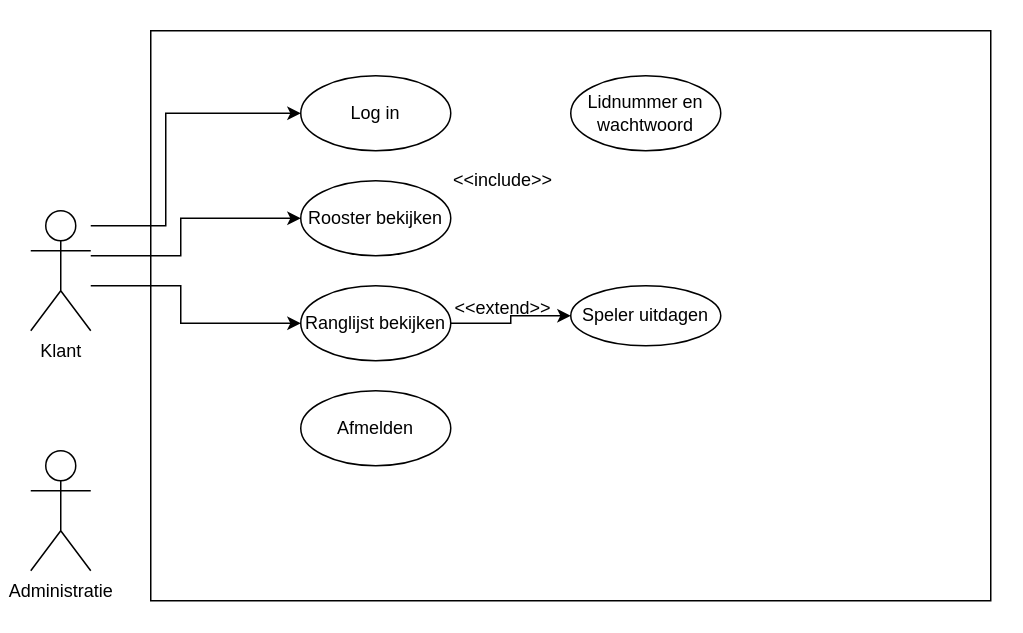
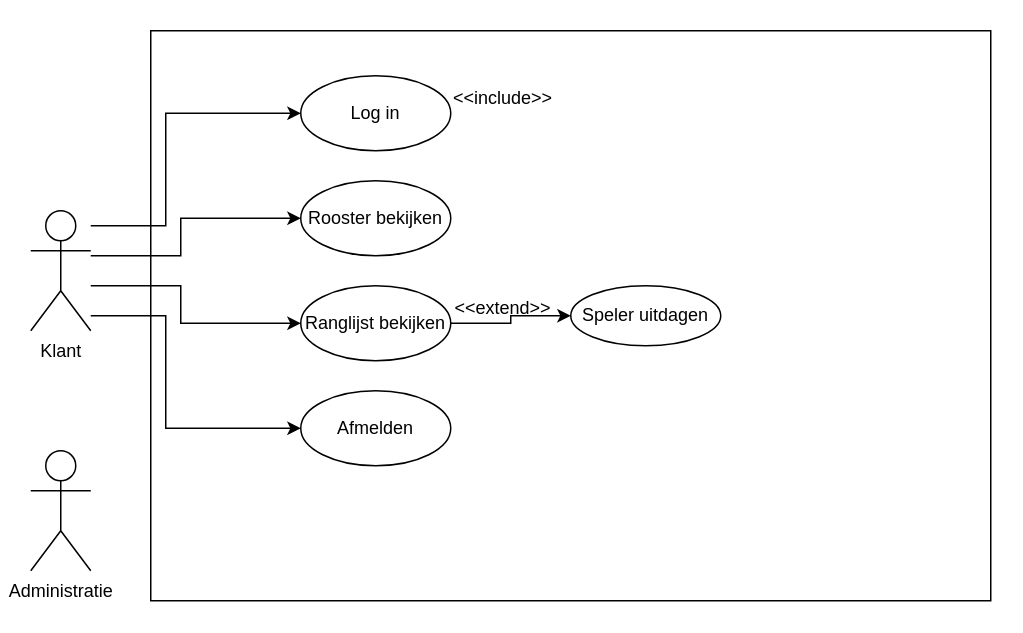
node "Lidnummer en wachtwoord": removed
node "<<include>>": moved (503, 181) -> (503, 98)
edge "Klant" -> "Afmelden": added
